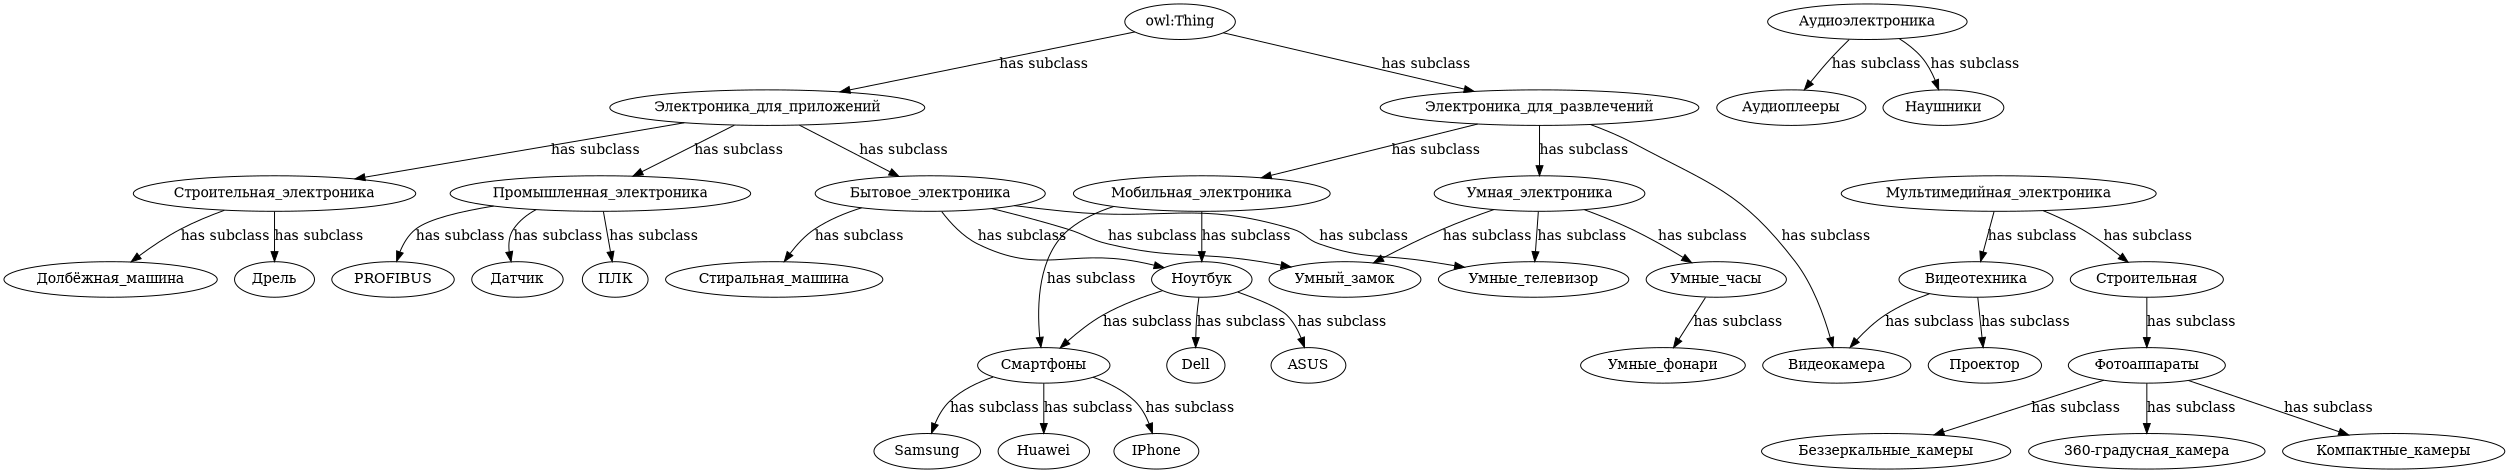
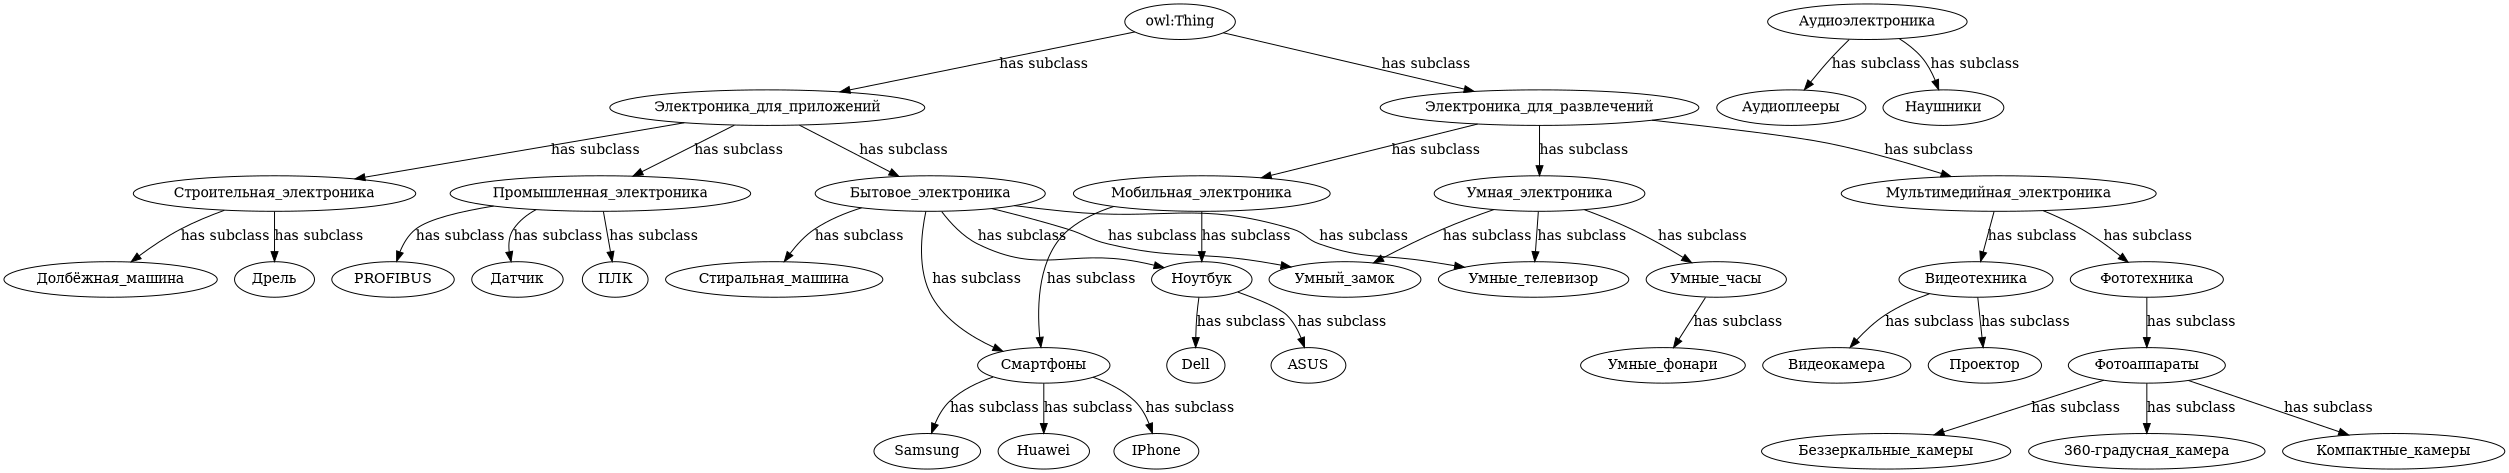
edge "Электроника_для_развлечений" -> "Видеокамера": now "Электроника_для_развлечений" -> "Мультимедийная_электроника"
node "Строительная": label "Строительная" -> "Фототехника"
edge "Ноутбук" -> "Смартфоны": now "Бытовое_электроника" -> "Смартфоны"
